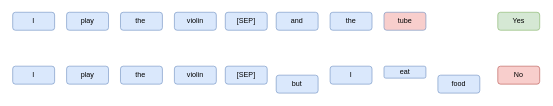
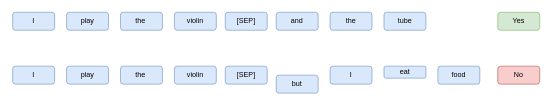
node "tube": fillcolor #f8cecc -> #dae8fc
node "food": moved (459, 84) -> (459, 75)
